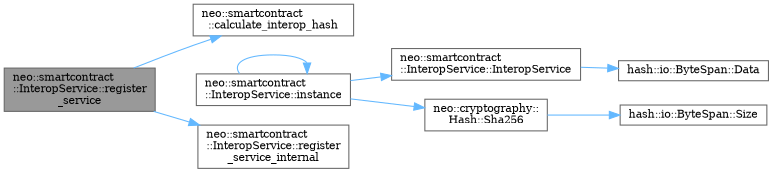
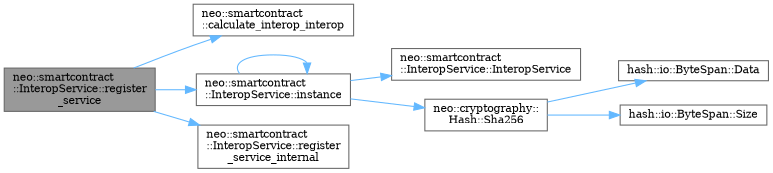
node "neo::smartcontract ::calculate_interop_hash": label "neo::smartcontract ::calculate_interop_hash" -> "neo::smartcontract ::calculate_interop_interop"
edge "neo::smartcontract ::InteropService::InteropService" -> "hash::io::ByteSpan::Data": now "neo::cryptography:: Hash::Sha256" -> "hash::io::ByteSpan::Data"
edge "neo::smartcontract ::InteropService::register _service" -> "neo::smartcontract ::InteropService::instance": added
